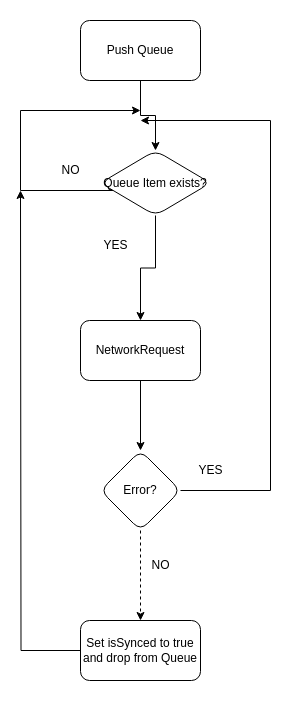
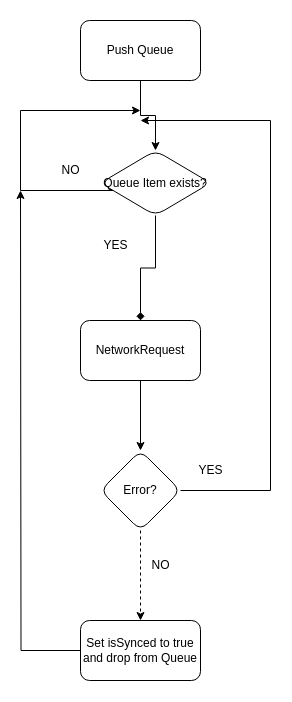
edge "Queue Item exists?" -> "NetworkRequest": arrowhead classic -> diamond
